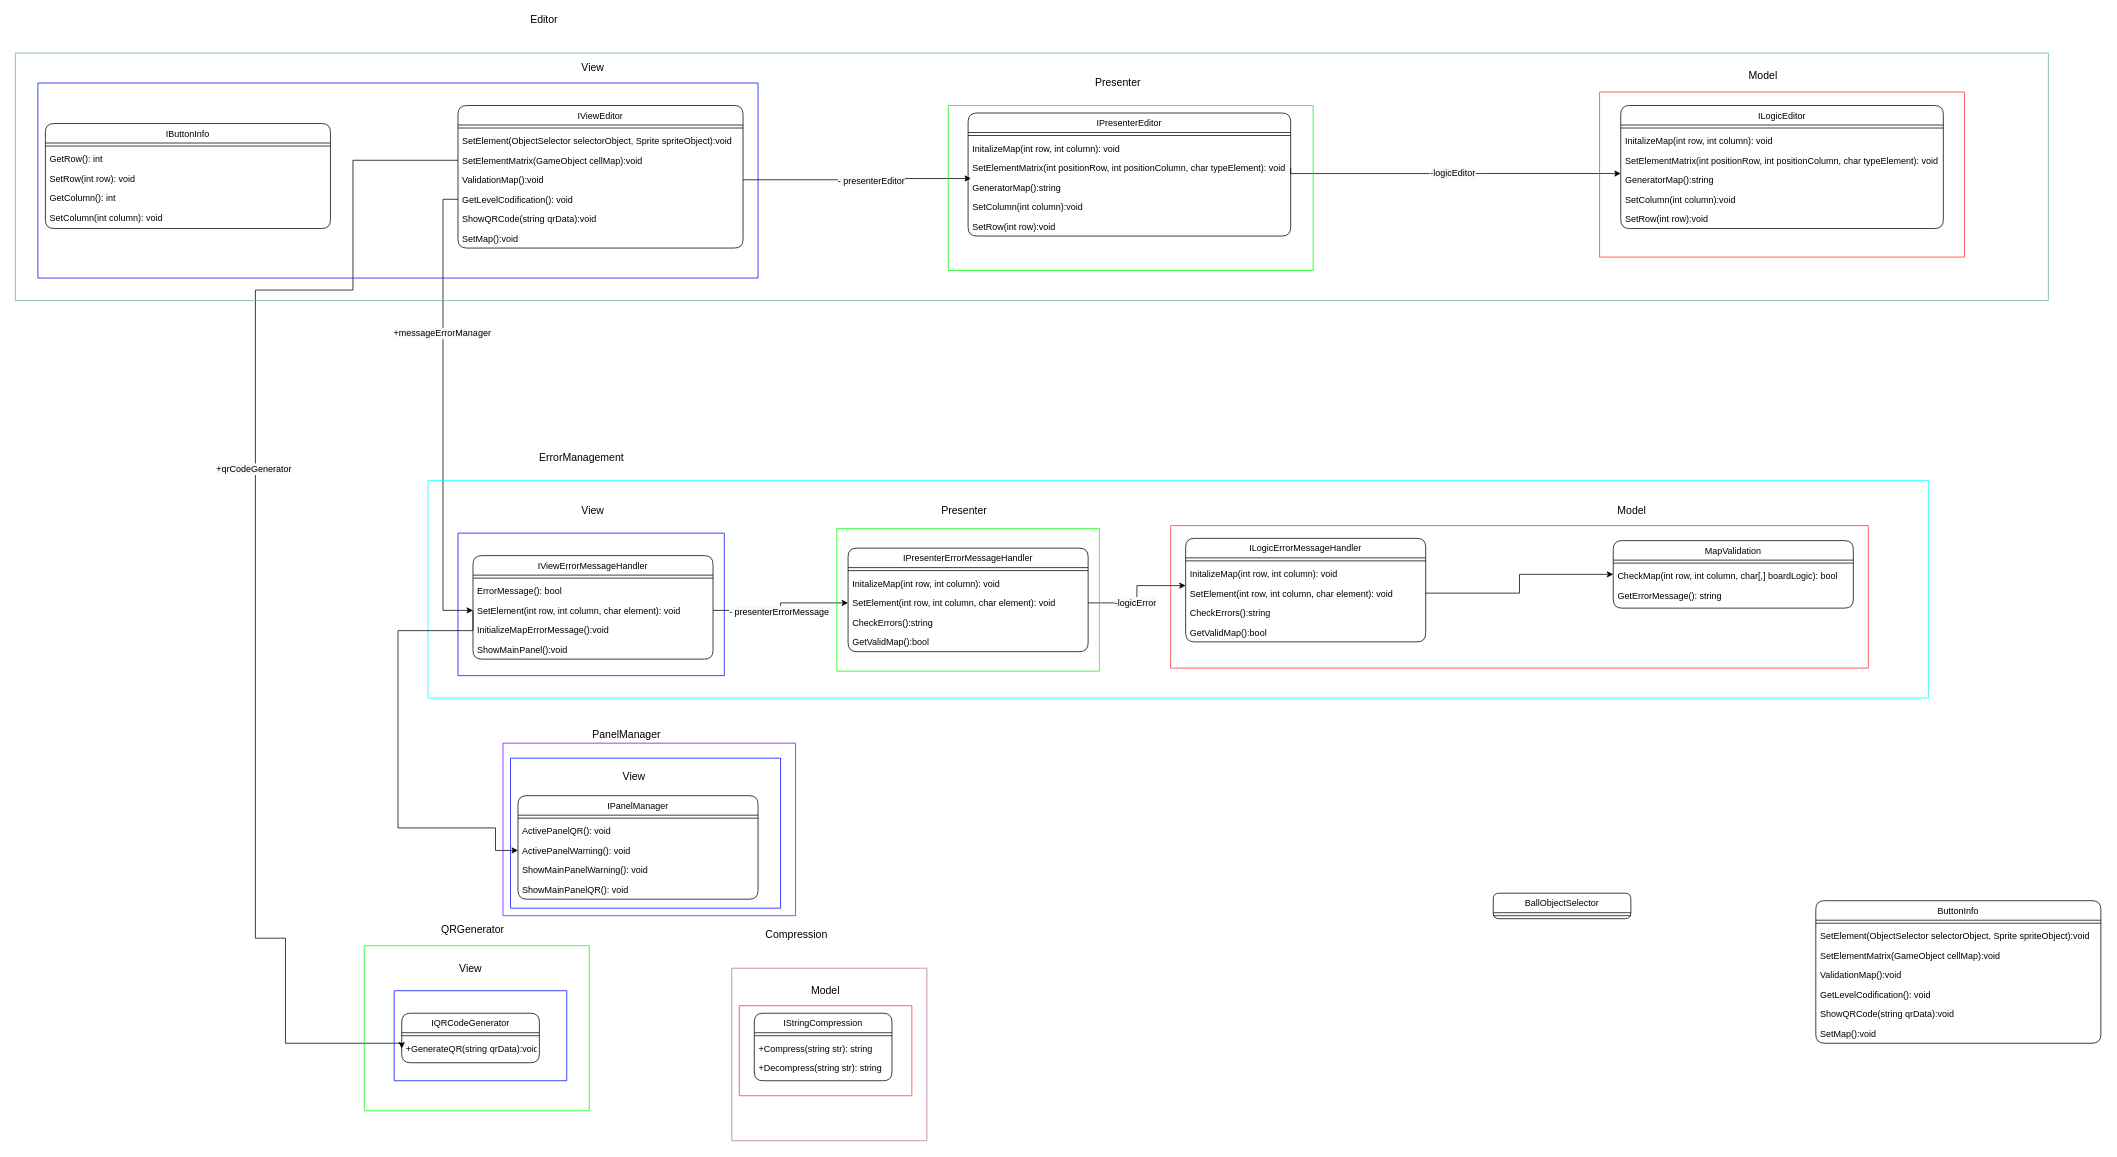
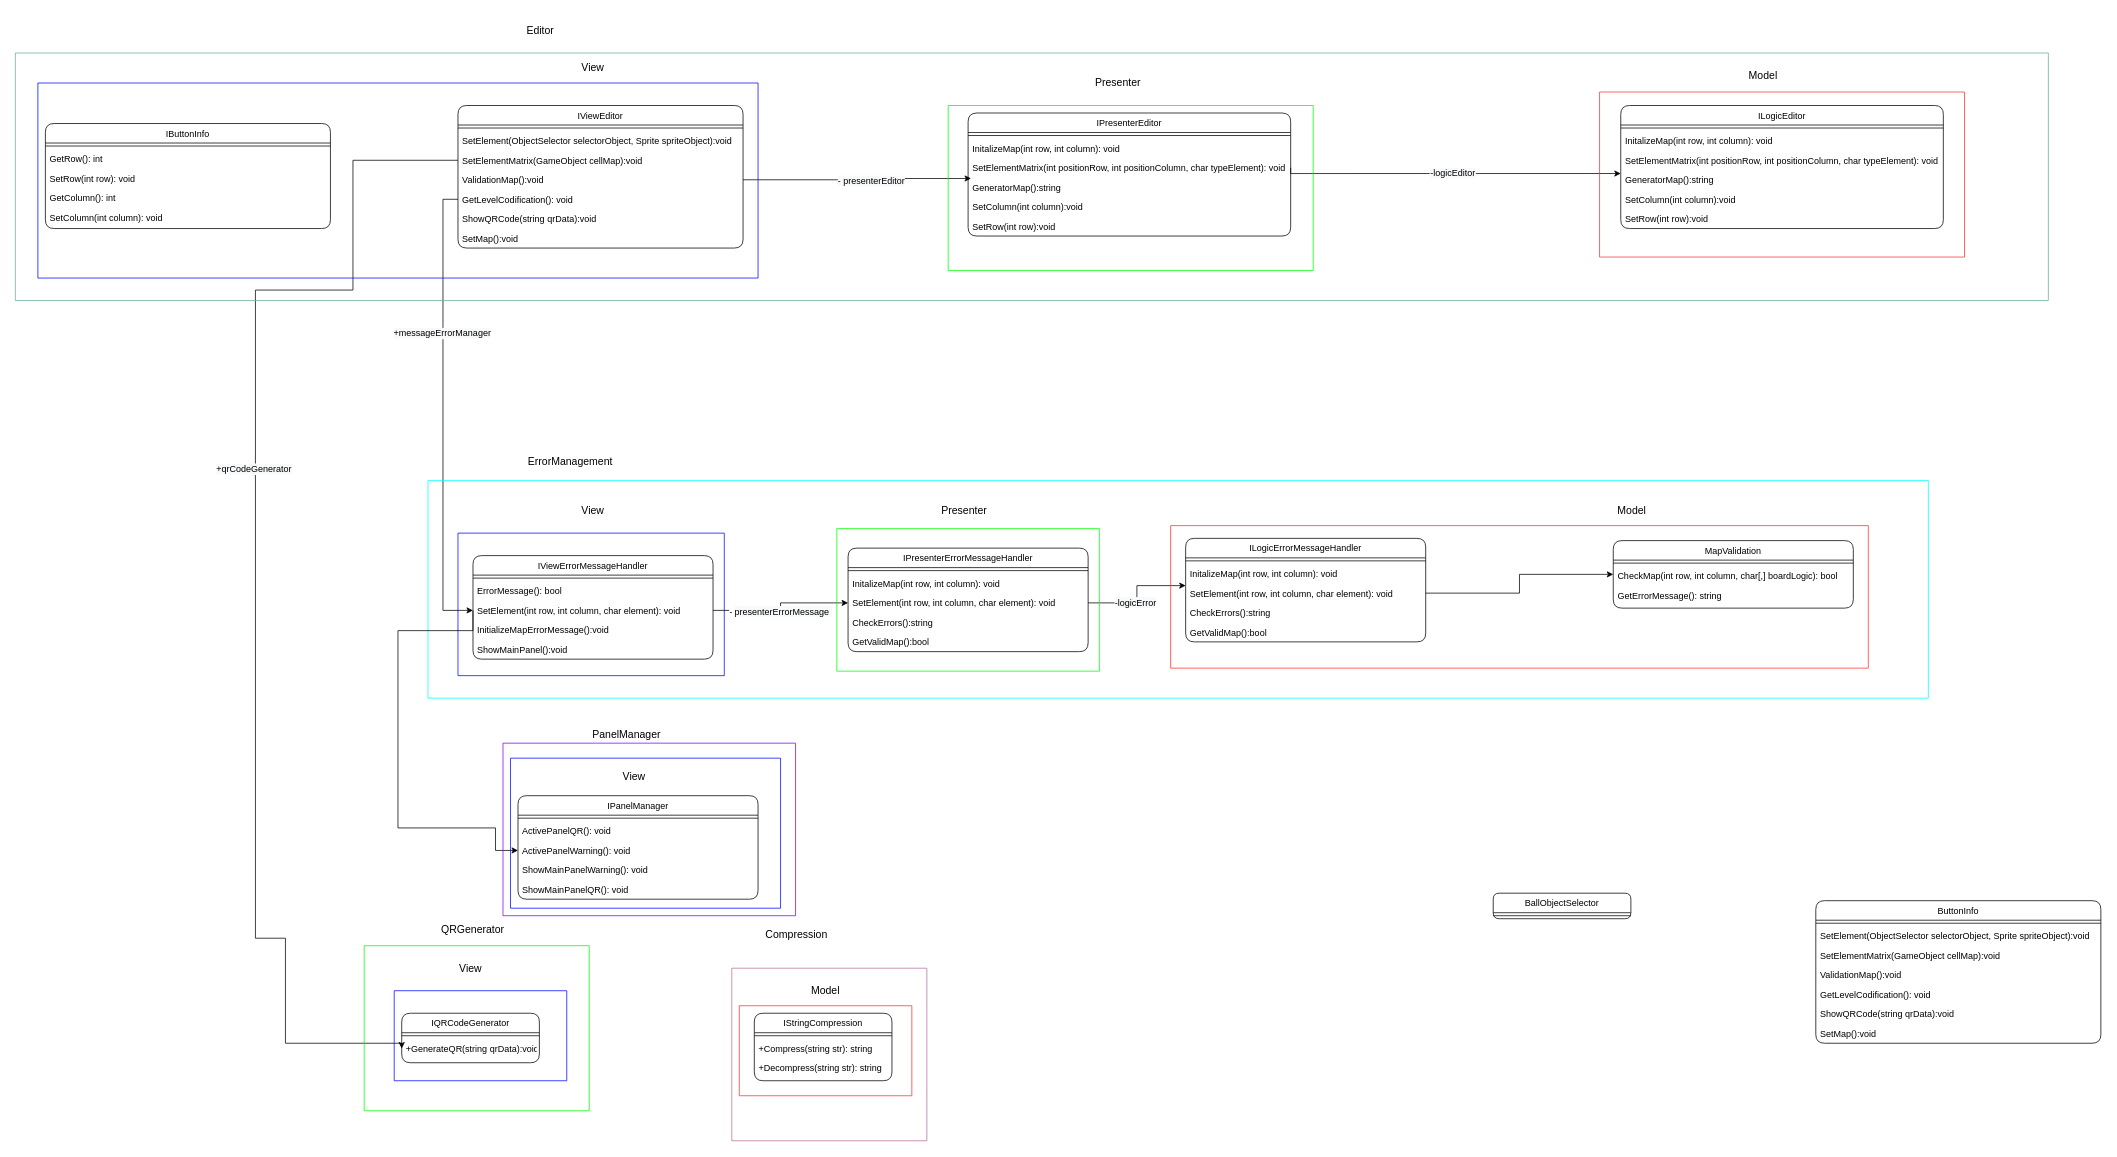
node "Editor": moved (544, 19) -> (540, 30)
node "ErrorManagement": moved (582, 458) -> (570, 462)
